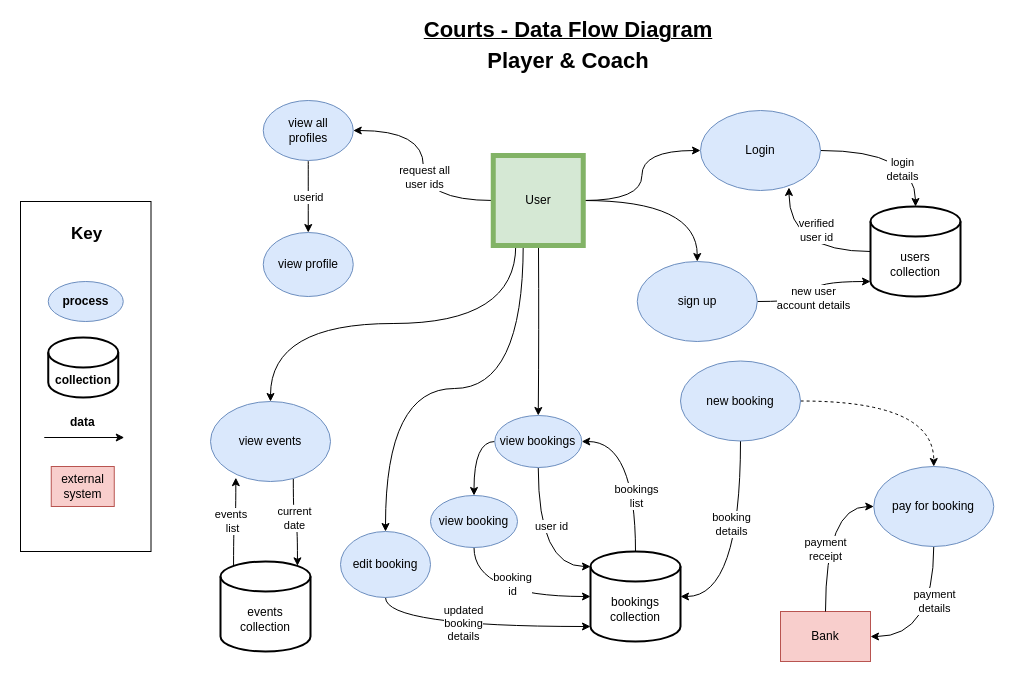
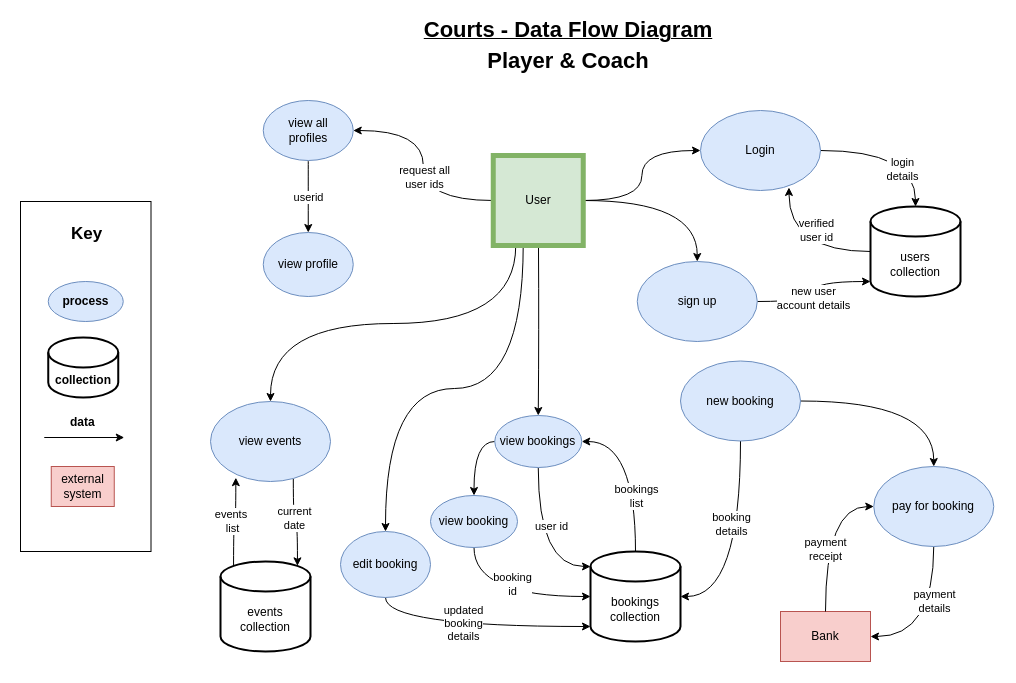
edge "new booking" -> "pay for booking": style dashed -> solid
